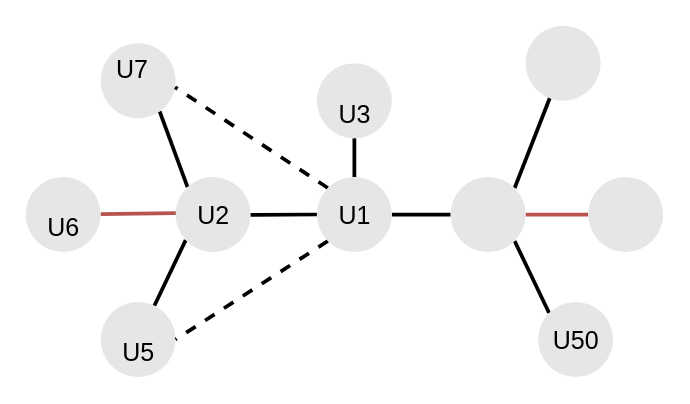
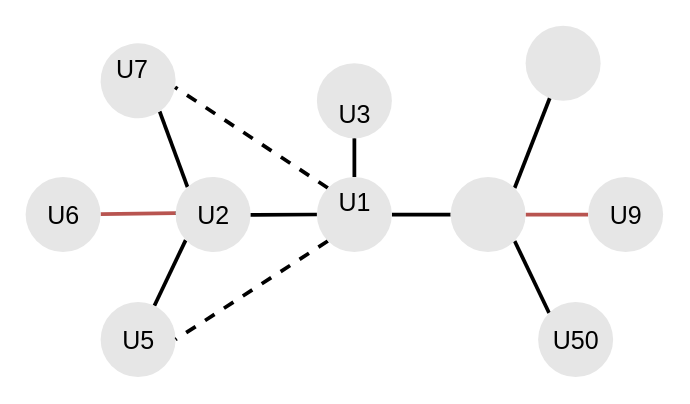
node "U1": moved (354, 214) -> (354, 202)
node "U9": added
node "U6": moved (63, 227) -> (63, 214)
node "U5": moved (138, 352) -> (138, 339)
